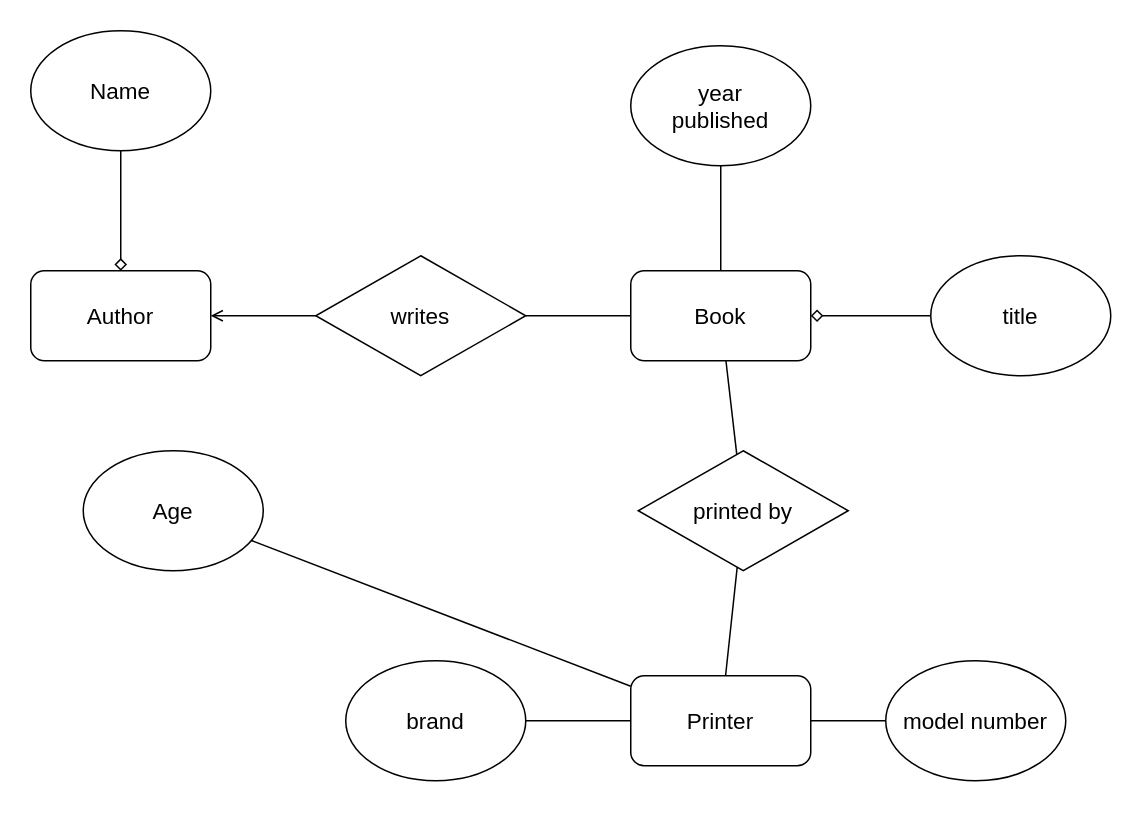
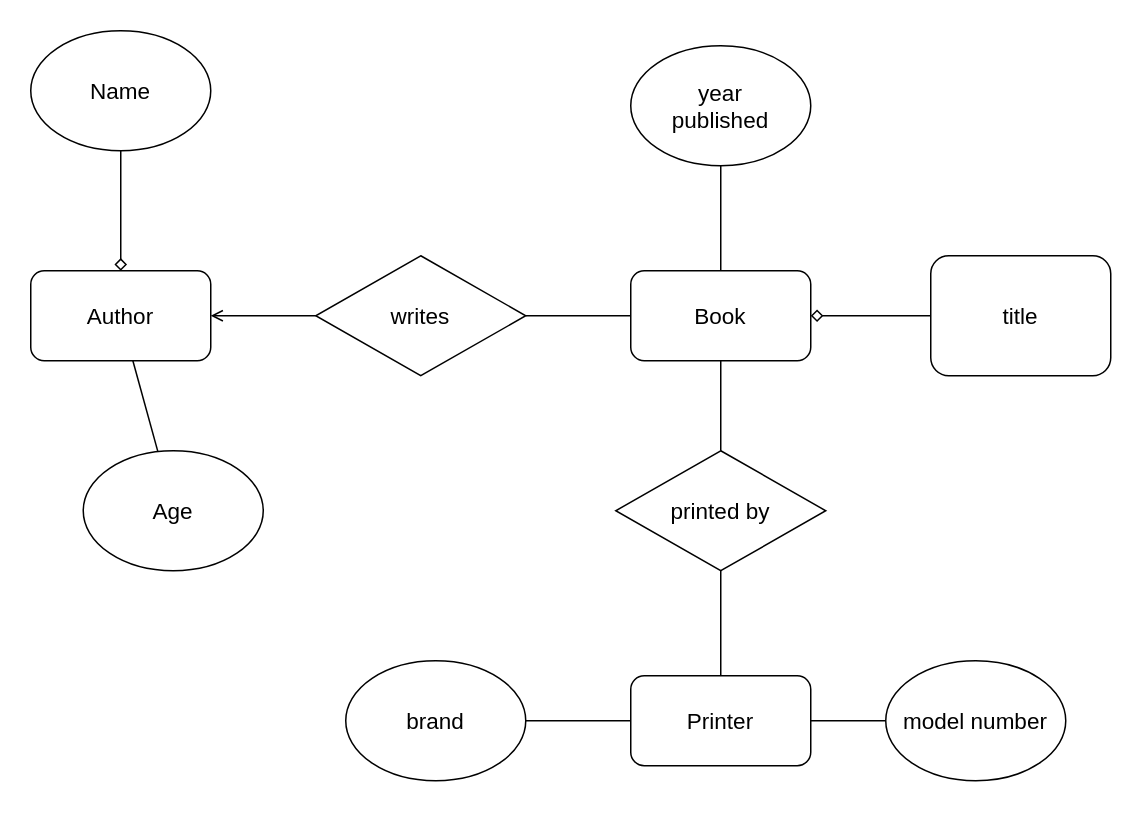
node "title": shape ellipse -> rounded rectangle
node "printed by": moved (743, 511) -> (721, 511)
edge "Age" -- "Printer": now "Age" -- "Author"
